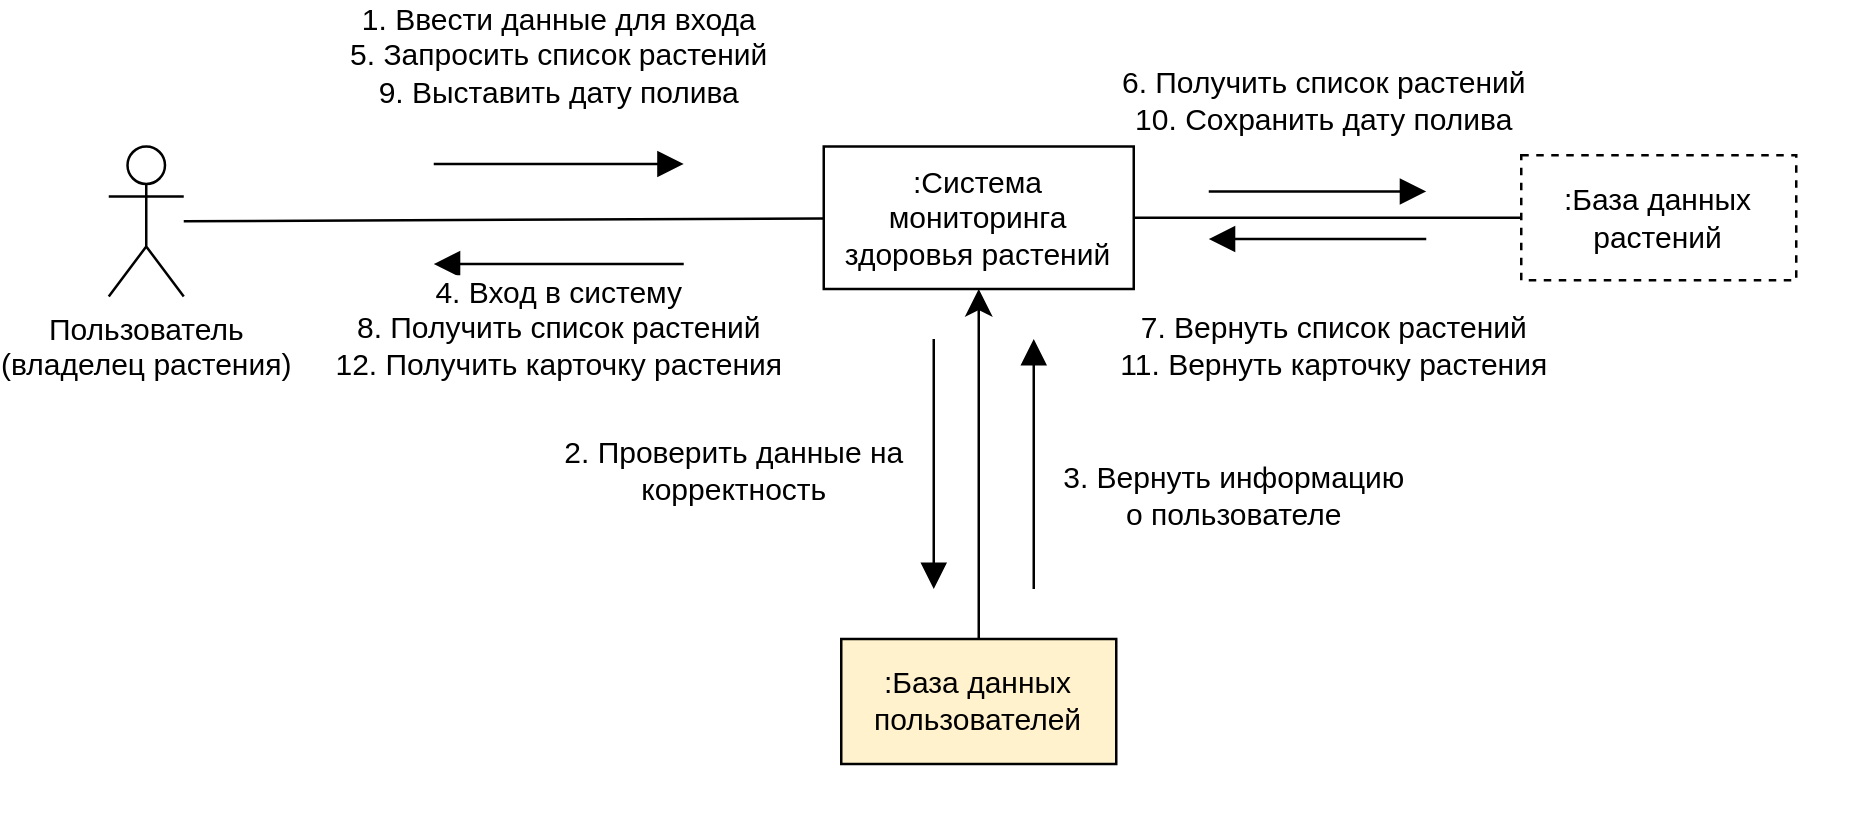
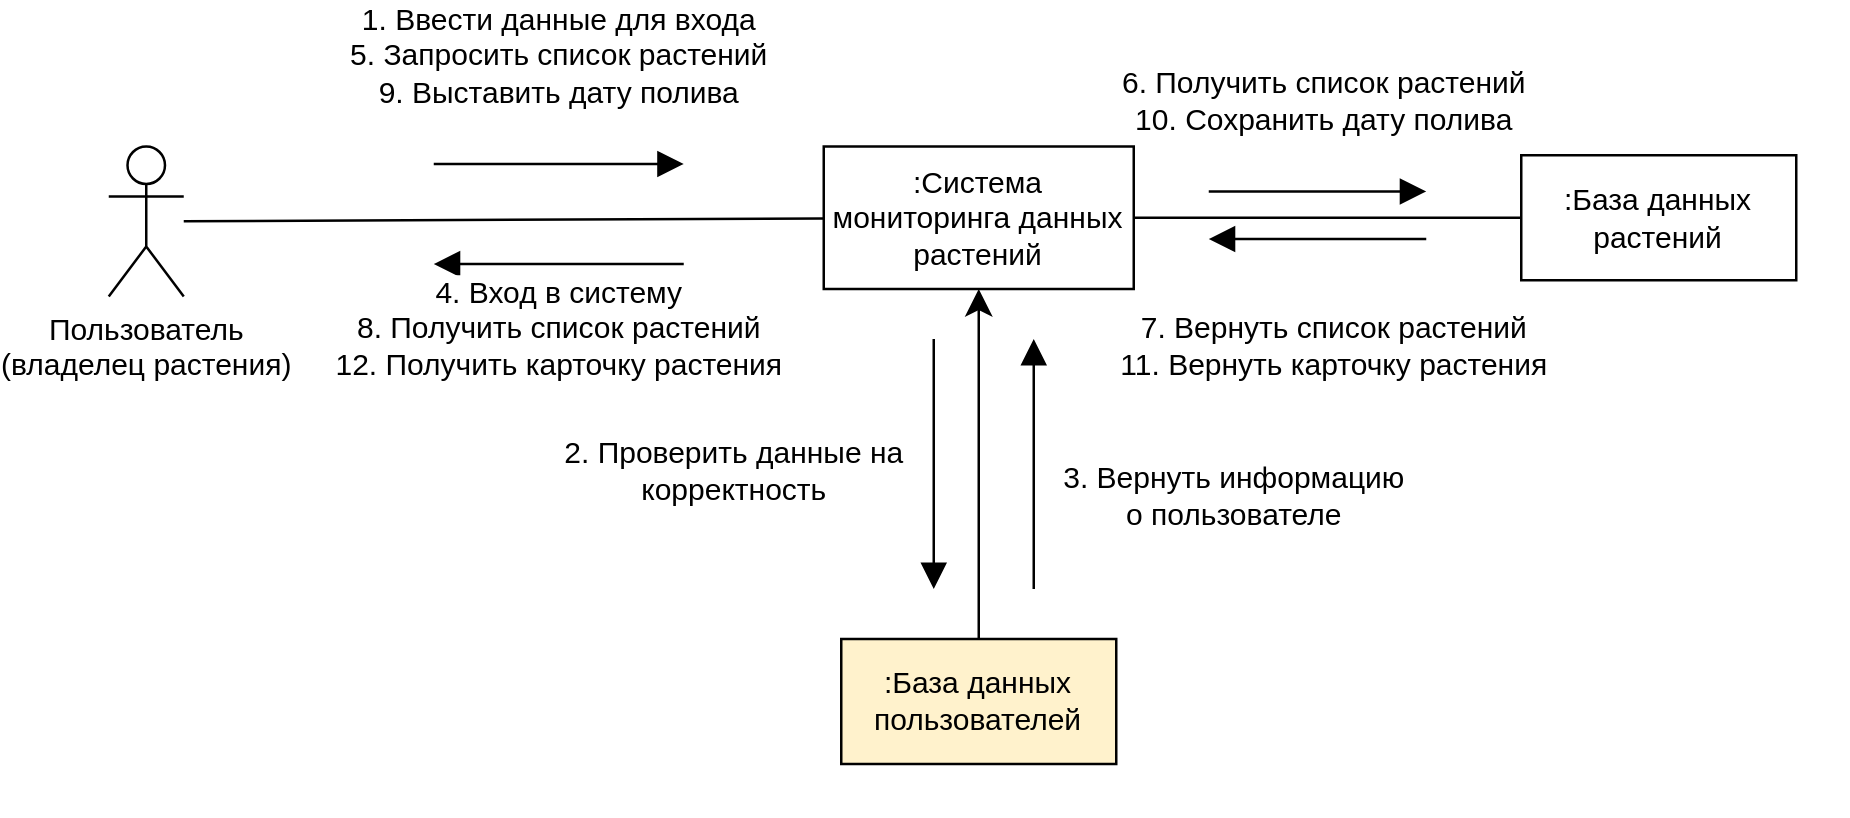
node ":База данных растений": style dashed -> solid
node ":Система мониторинга здоровья растений": label ":Система мониторинга здоровья растений" -> ":Система мониторинга данных растений"
